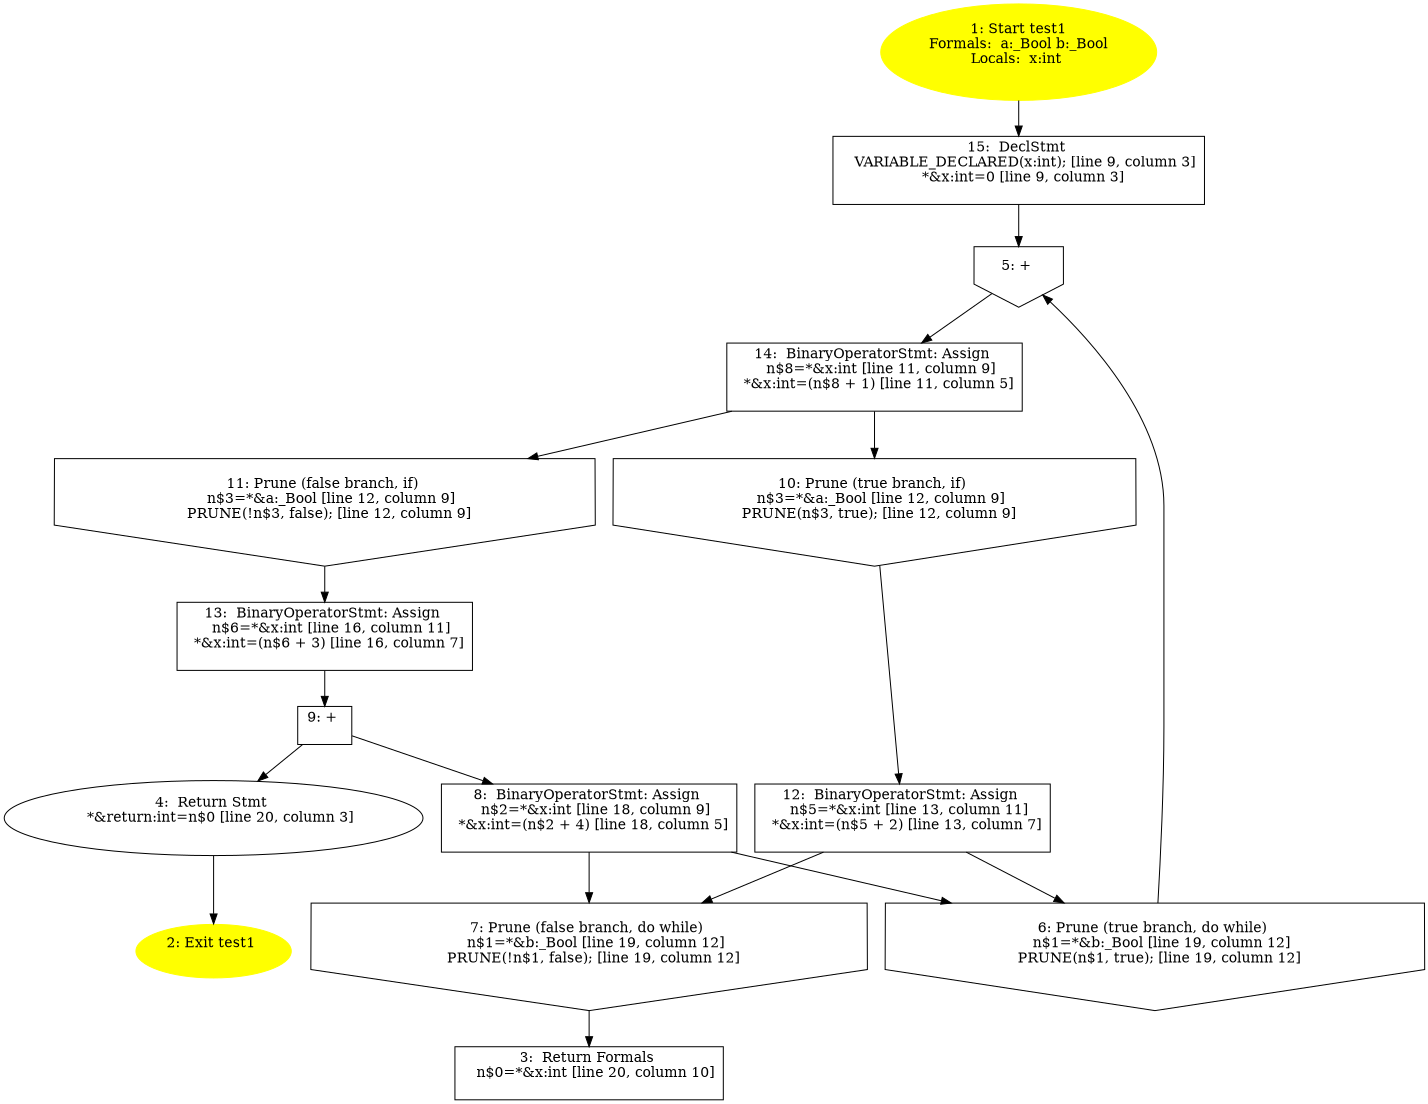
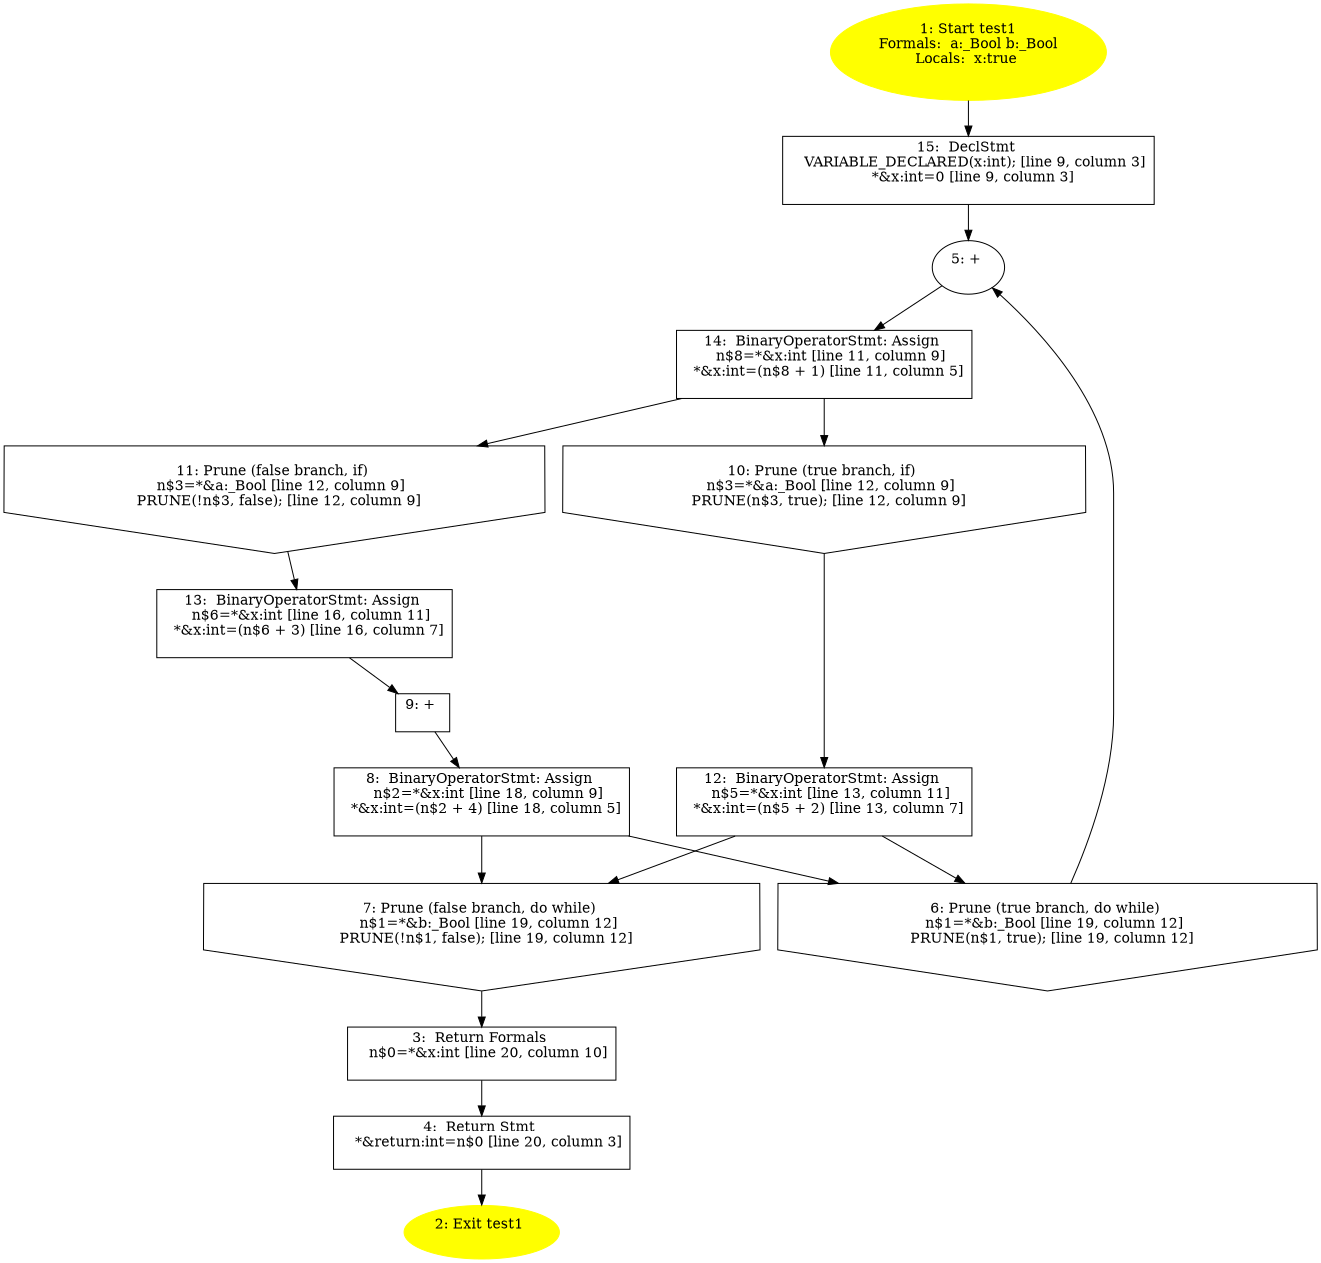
node "1: Start test1 Formals:  a:_Bool b:_Bool Locals:  x:int": label "1: Start test1 Formals:  a:_Bool b:_Bool Locals:  x:int" -> "1: Start test1 Formals:  a:_Bool b:_Bool Locals:  x:true"
node "5: +": shape invhouse -> ellipse
edge "9: +" -> "4:  Return Stmt *&return:int=n$0 [line 20, column 3]": now "3:  Return Formals n$0=*&x:int [line 20, column 10]" -> "4:  Return Stmt *&return:int=n$0 [line 20, column 3]"
node "4:  Return Stmt *&return:int=n$0 [line 20, column 3]": shape ellipse -> box
